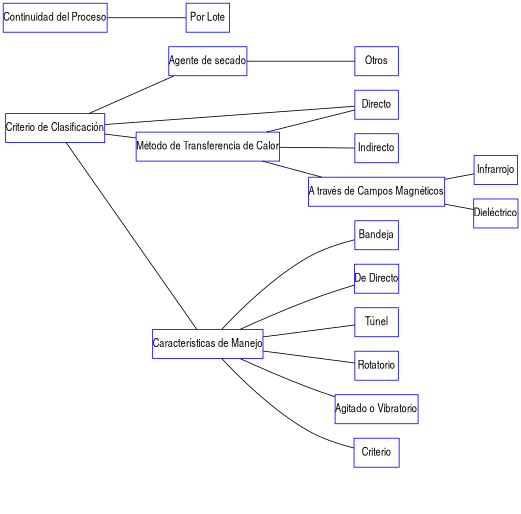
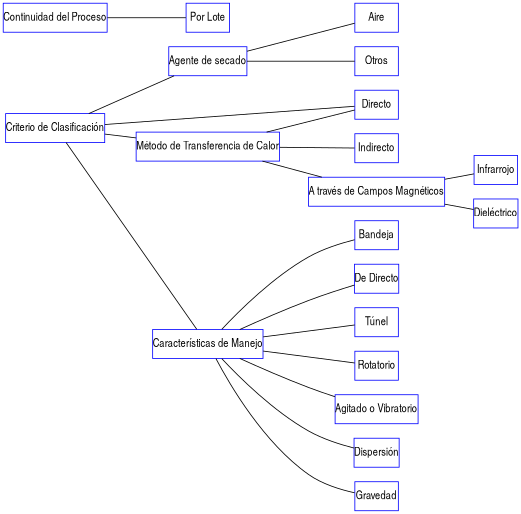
node "Aire": added
node "Criterio": label "Criterio" -> "Dispersión"
node "Gravedad": added
